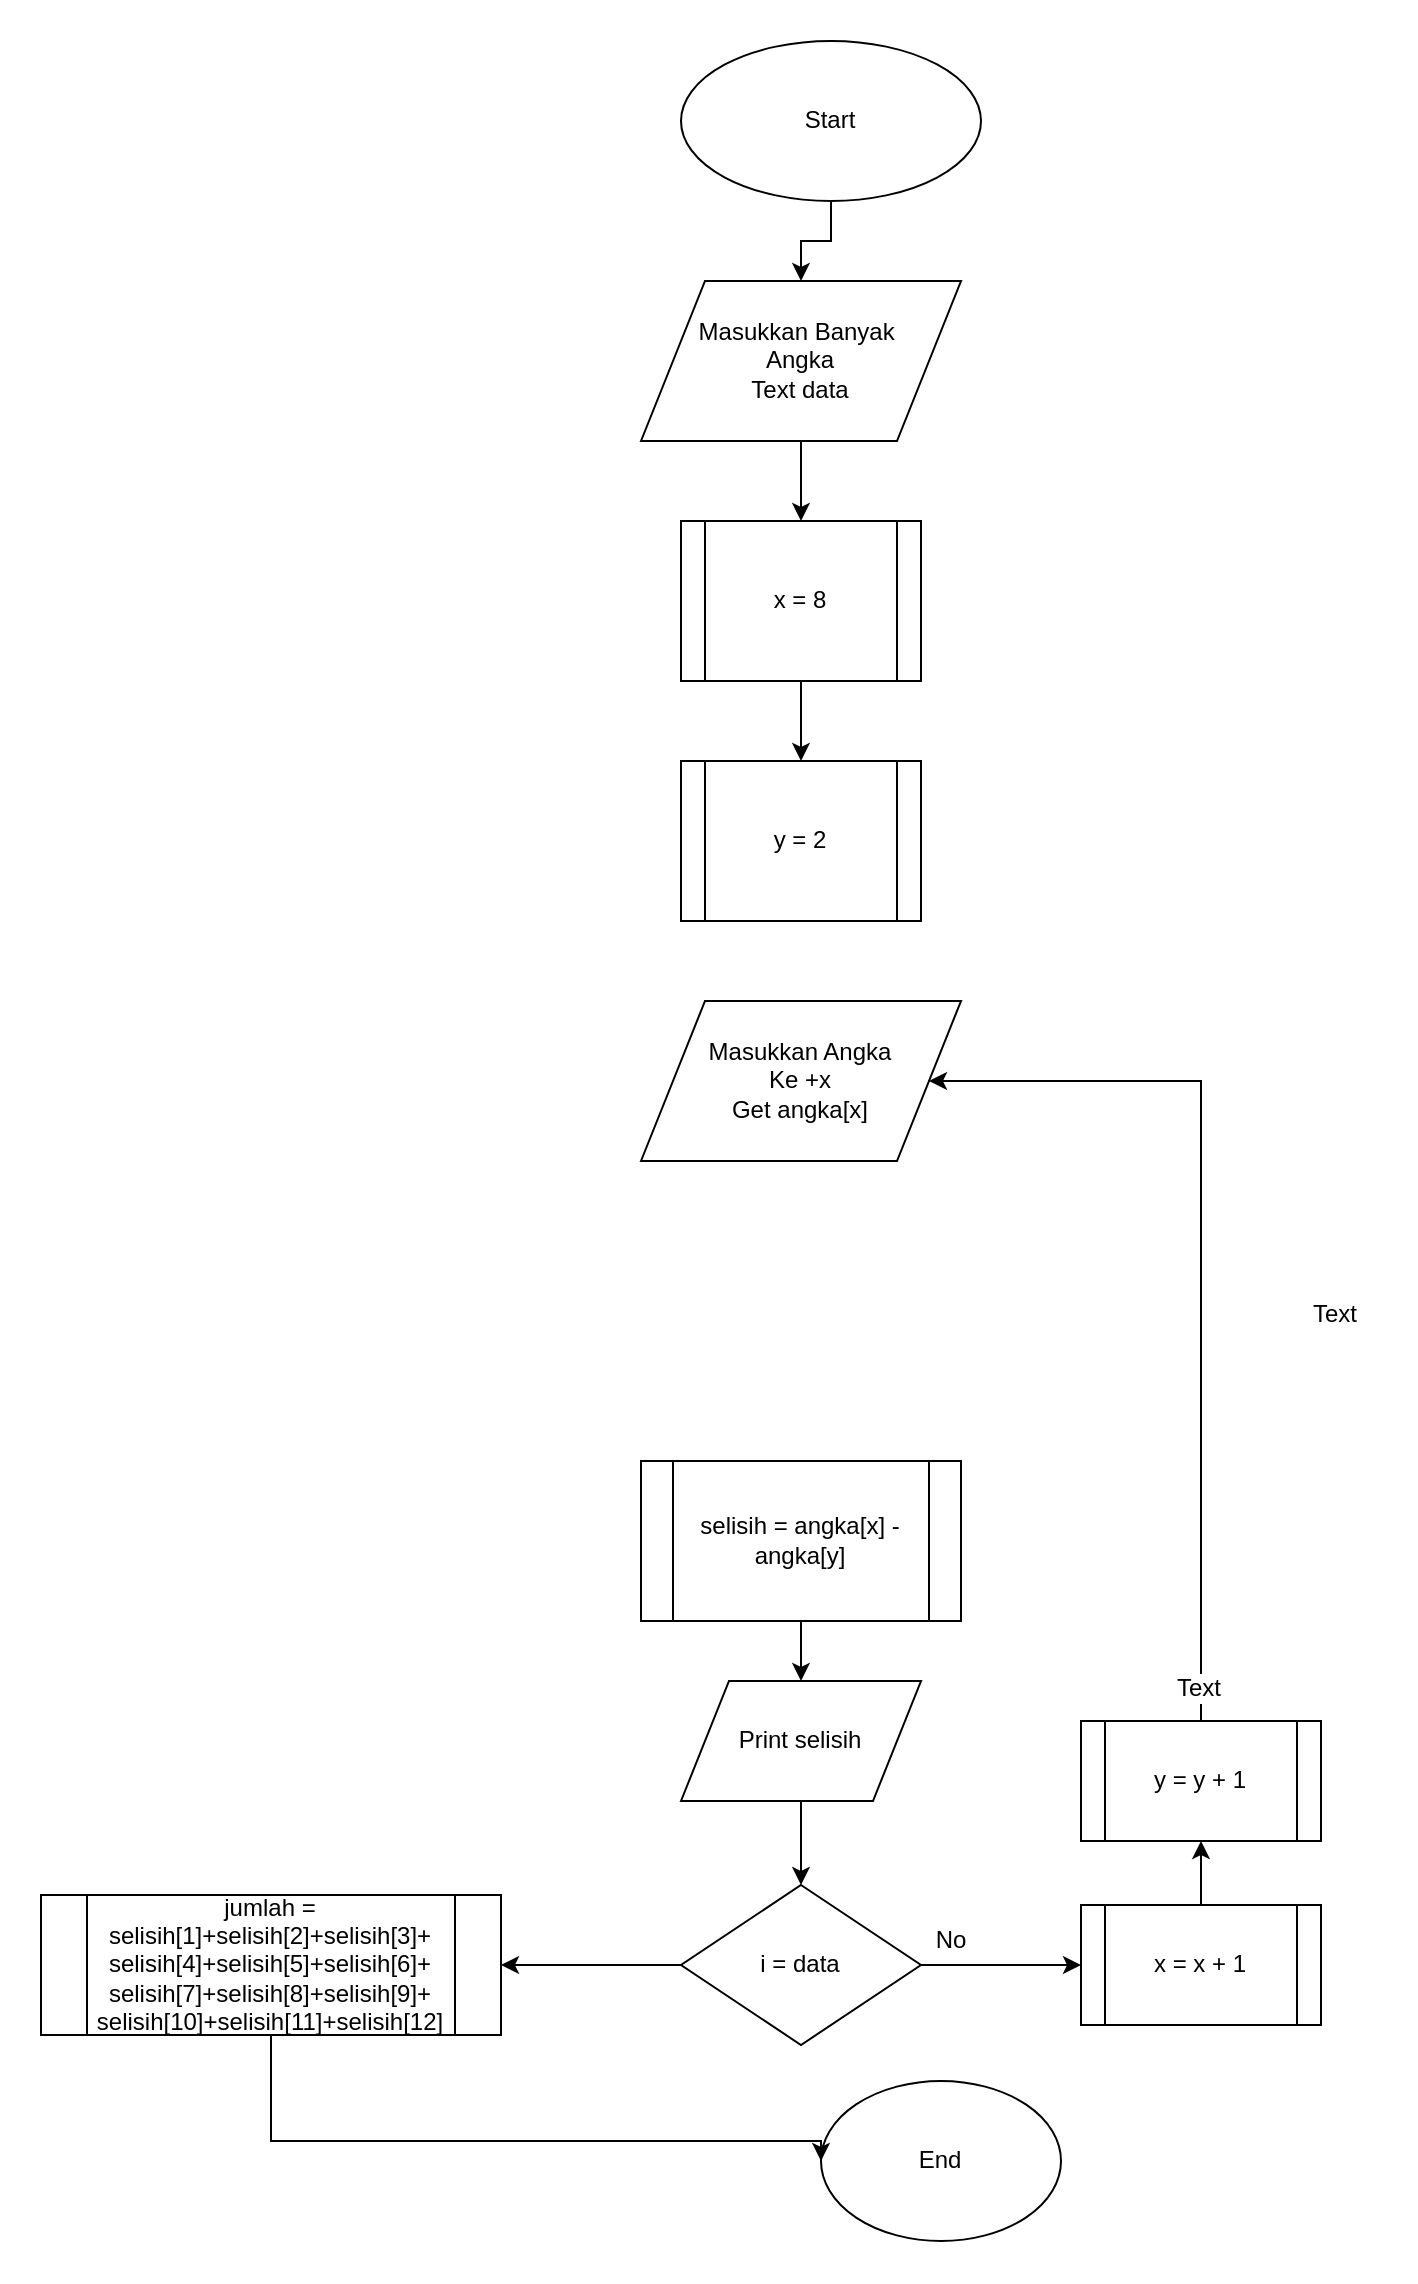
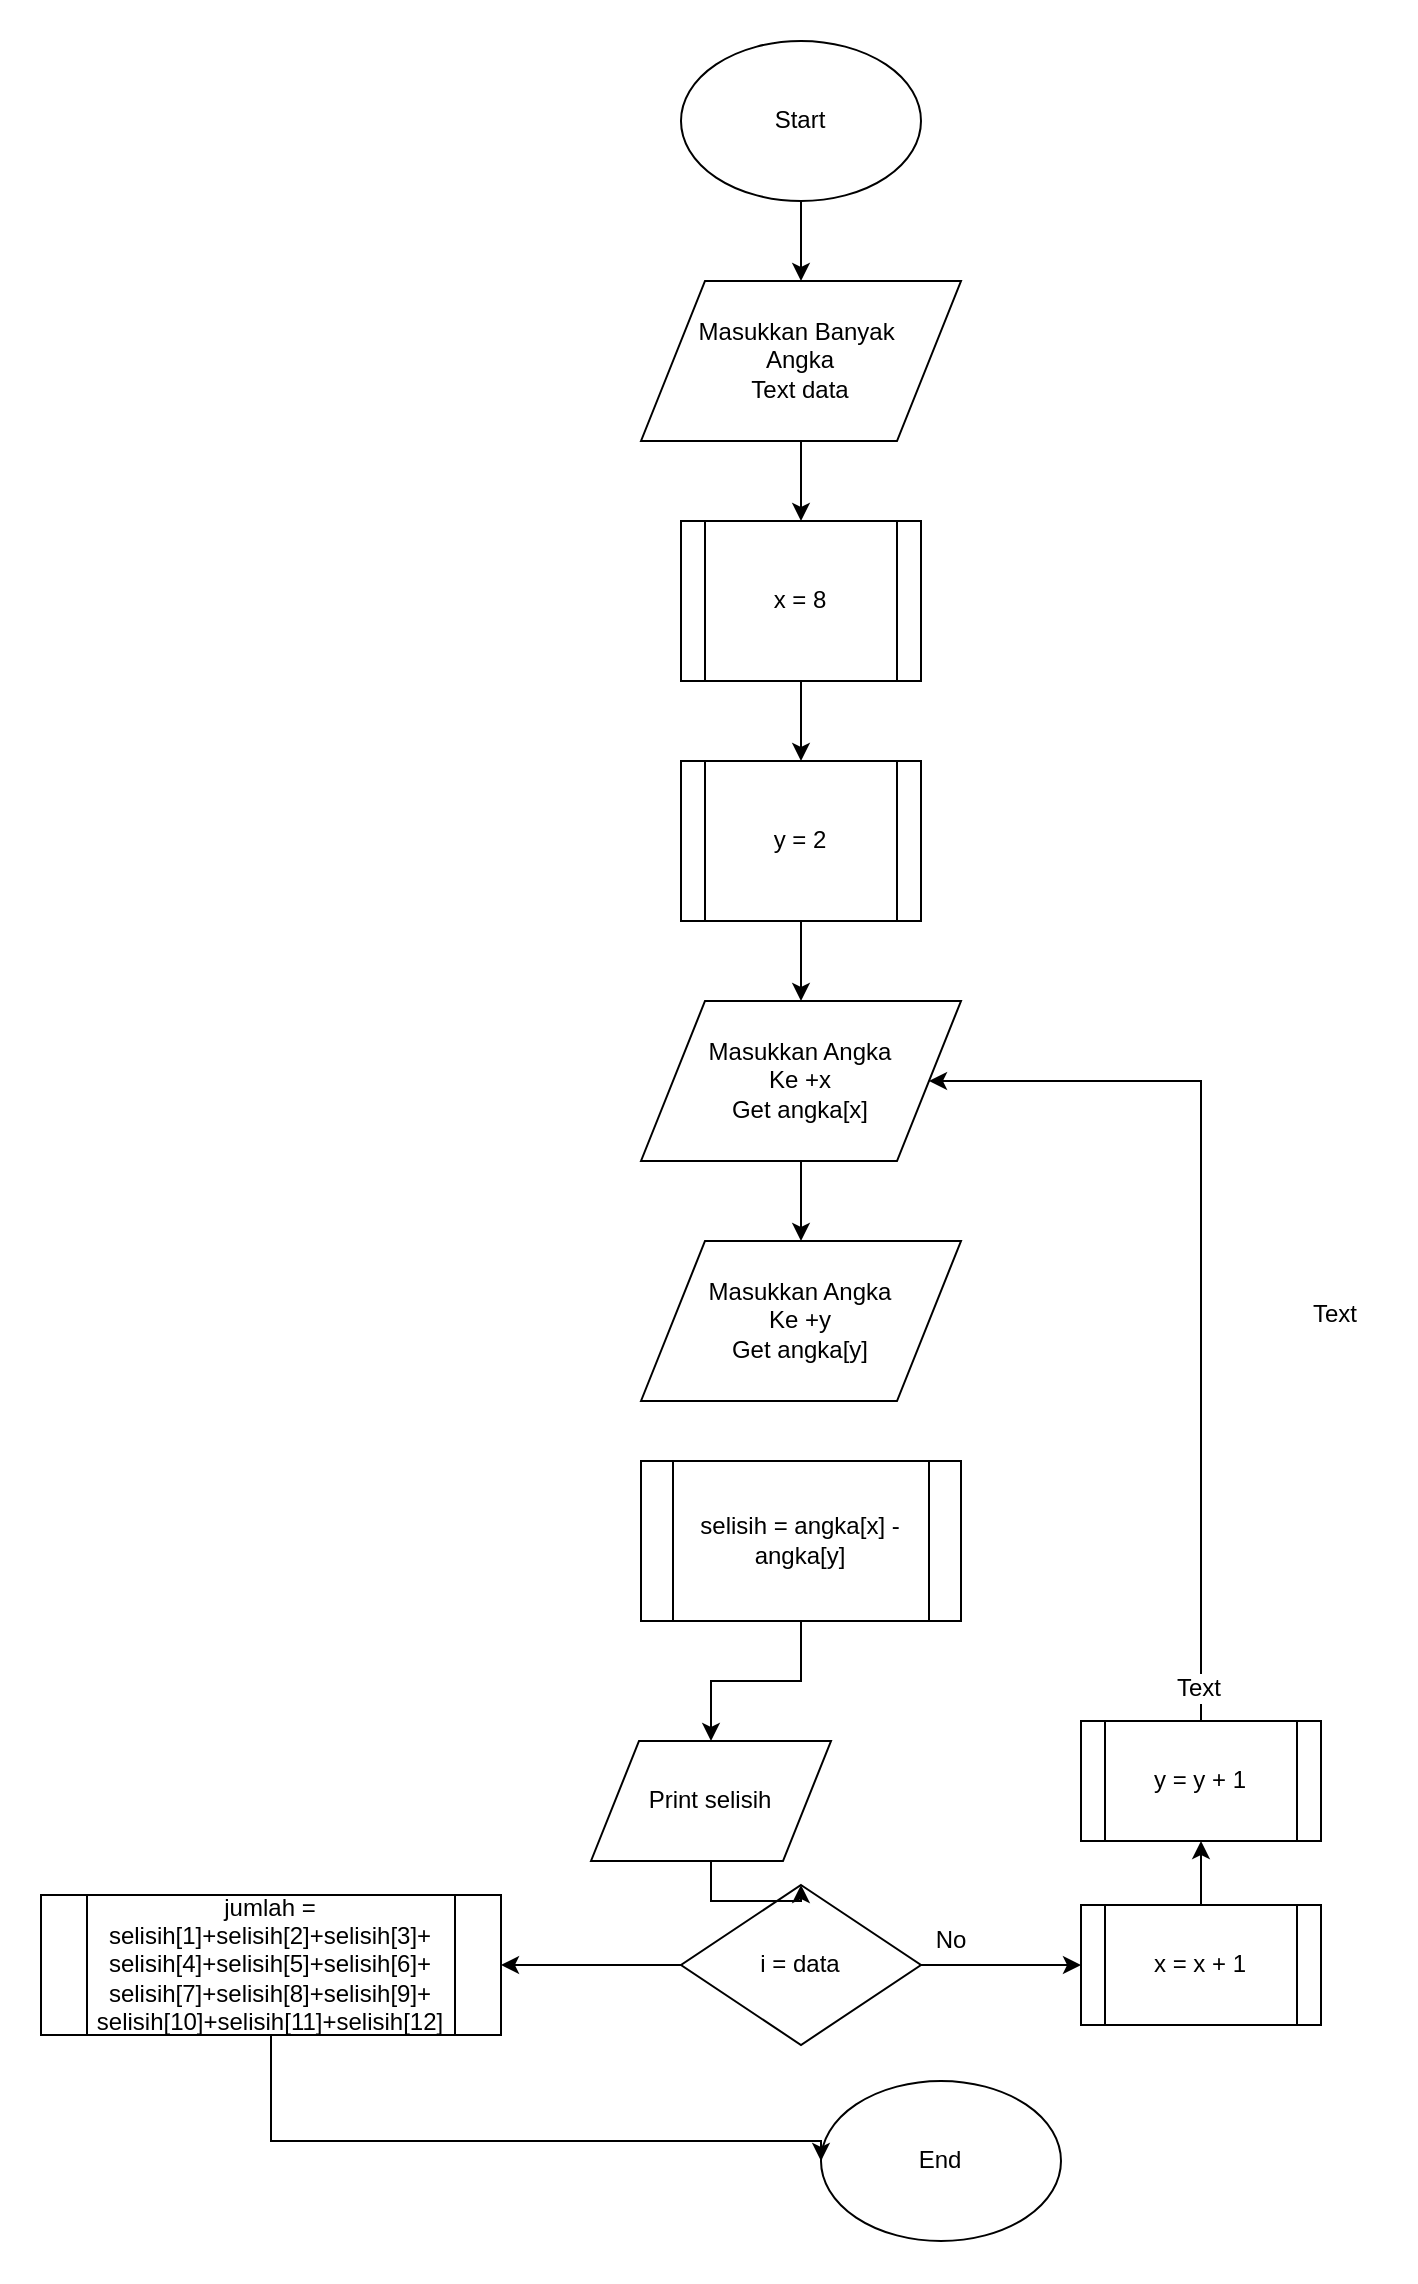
node "Start": size 300x160 -> 240x160
edge "y = 2" -> "Masukkan Angka Ke +x Get angka[x]": added
edge "Masukkan Angka Ke +x Get angka[x]" -> "Masukkan Angka Ke +y Get angka[y]": added
node "Masukkan Angka Ke +y Get angka[y]": added
node "Print selisih": moved (801, 1741) -> (711, 1801)
